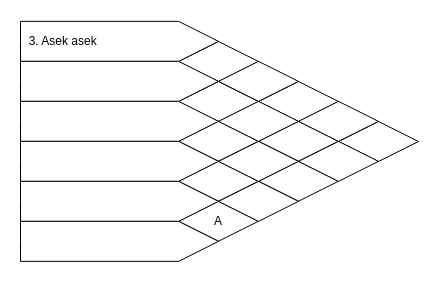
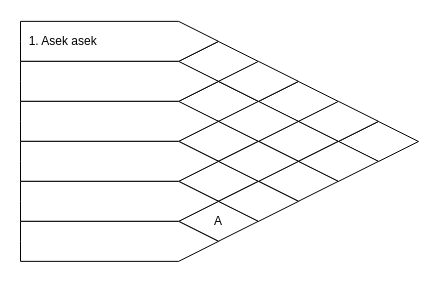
node "3. Asek asek": label "3. Asek asek" -> "1. Asek asek"
